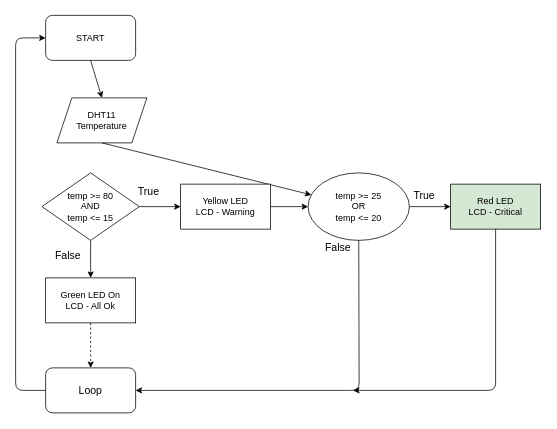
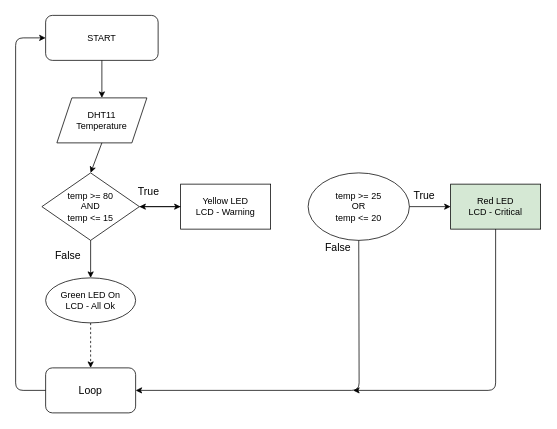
node "START": size 90x45 -> 113x45
edge "DHT11 Temperature" -> "temp >= 25 OR temp <= 20": now "DHT11 Temperature" -> "temp >= 80 AND temp <= 15"
edge "Yellow LED LCD - Warning" -> "temp >= 25 OR temp <= 20": now "Yellow LED LCD - Warning" -> "temp >= 80 AND temp <= 15"
node "Green LED On LCD - All Ok": shape rectangle -> ellipse
